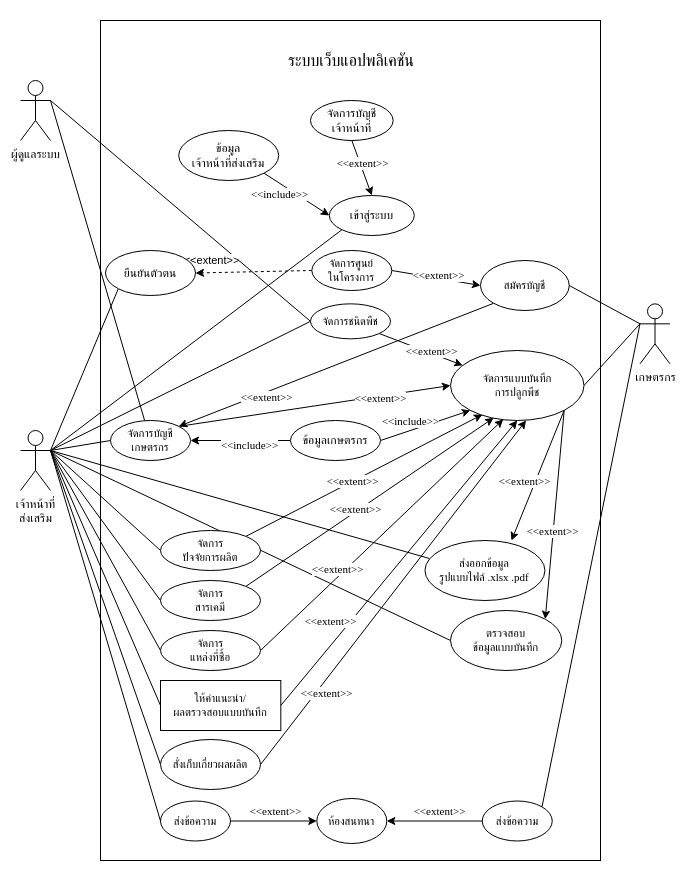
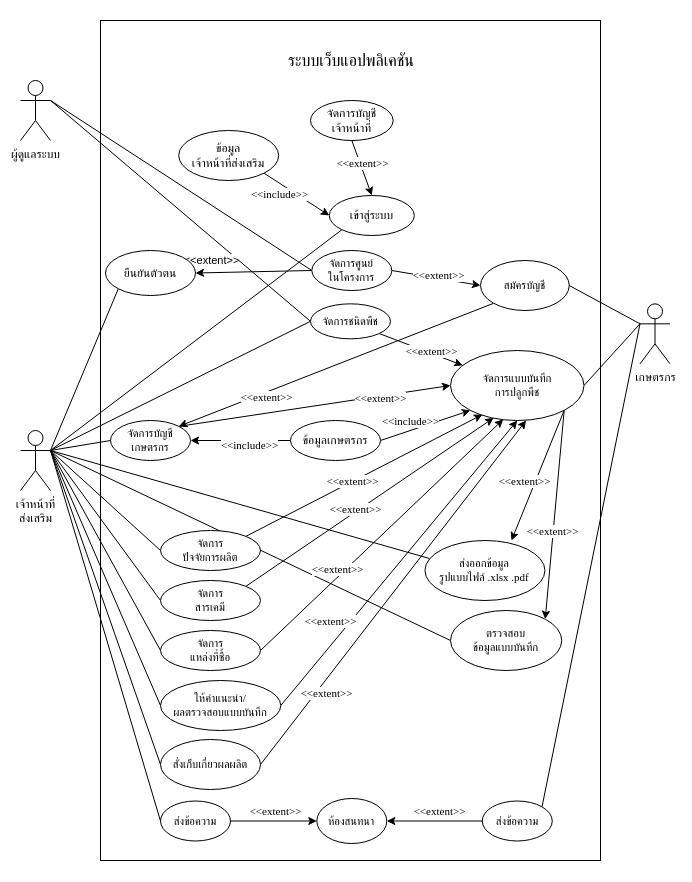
edge "ผู้ดูแลระบบ" -- "จัดการบัญชี เกษตรกร": now "ผู้ดูแลระบบ" -- "จัดการศูนย์ ในโครงการ"
edge "จัดการศูนย์ ในโครงการ" -> "ยืนยันตัวตน": style dashed -> solid
node "ให้คำแนะนำ/ ผลตรวจสอบแบบบันทึก": shape rectangle -> ellipse
